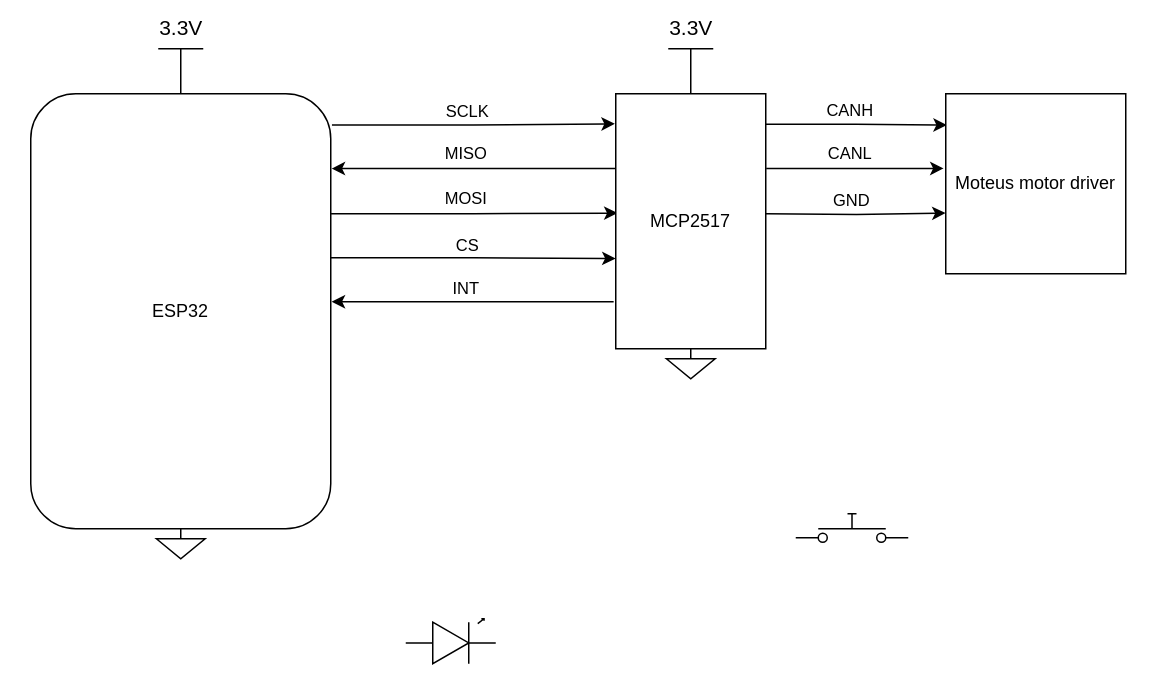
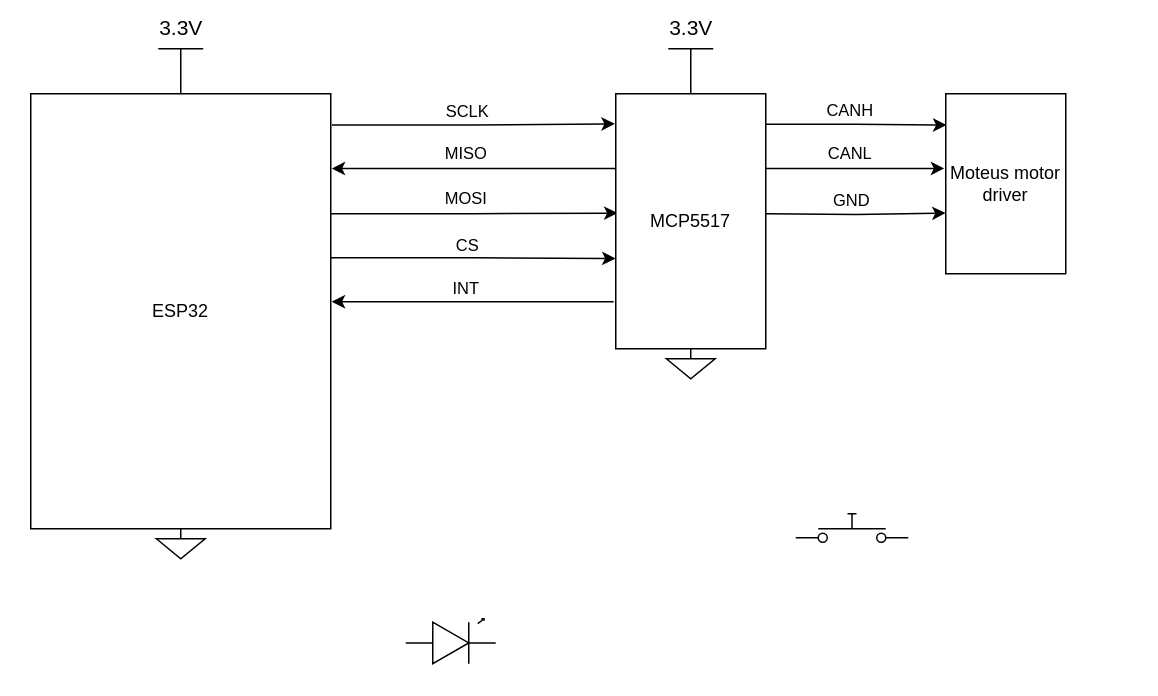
node "Moteus motor driver": size 180x180 -> 120x180
node "MCP2517": label "MCP2517" -> "MCP5517"
node "ESP32": shape rounded rectangle -> rectangle
